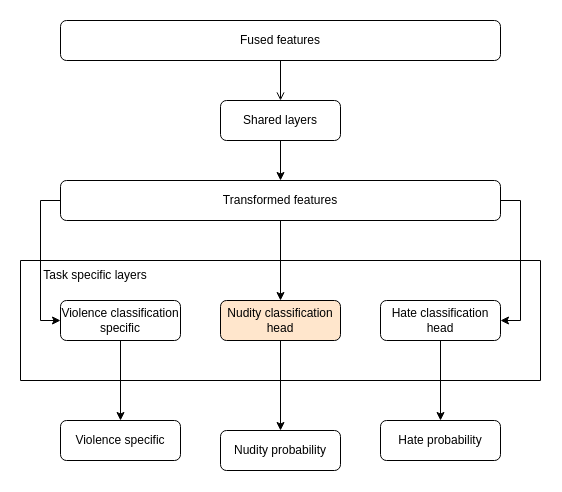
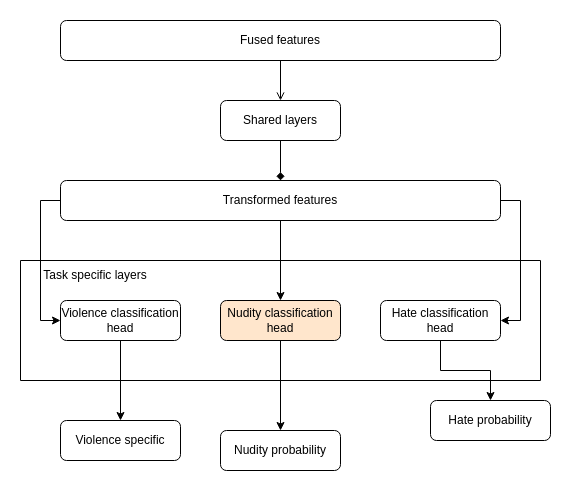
edge "Shared layers" -> "Transformed features": arrowhead classic -> diamond
node "Violence classification specific": label "Violence classification specific" -> "Violence classification head"
node "Hate probability": moved (441, 441) -> (491, 421)
